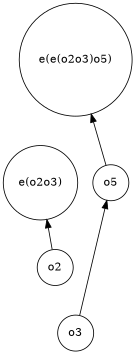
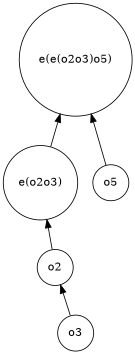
edge "e(o2o3)" -> "e(e(o2o3)o5)": added
edge "o3" -> "o5": now "o3" -> "o2"
